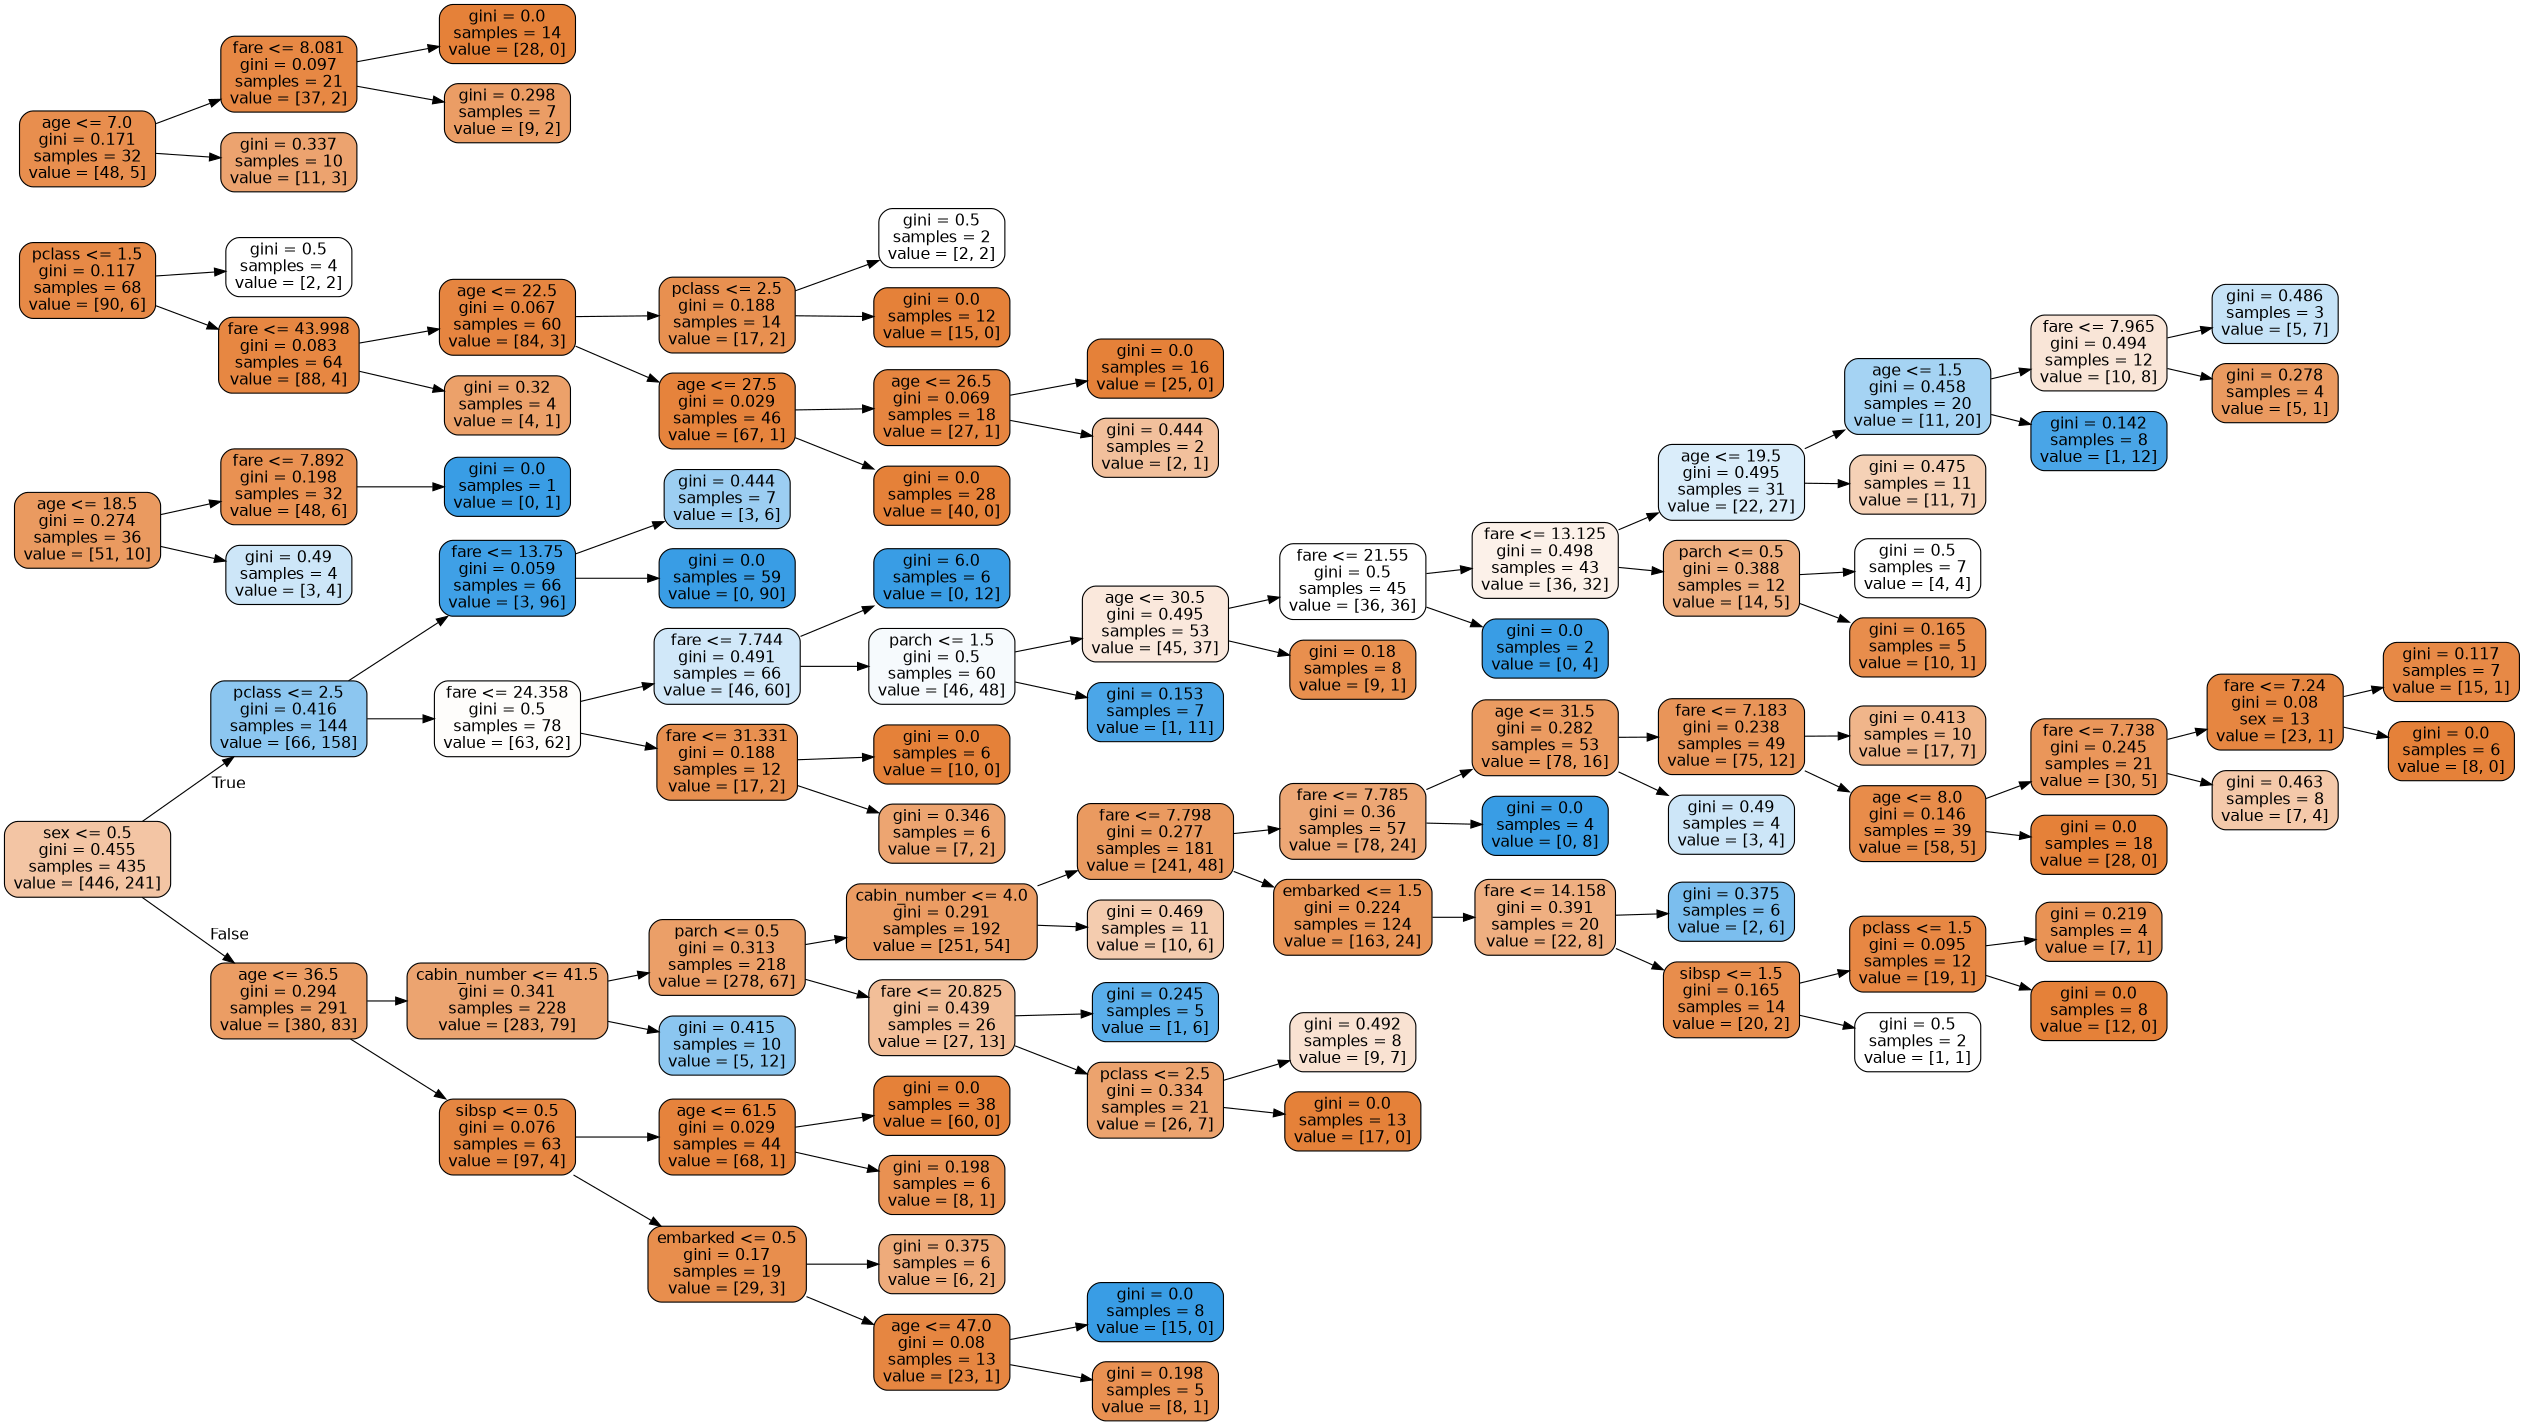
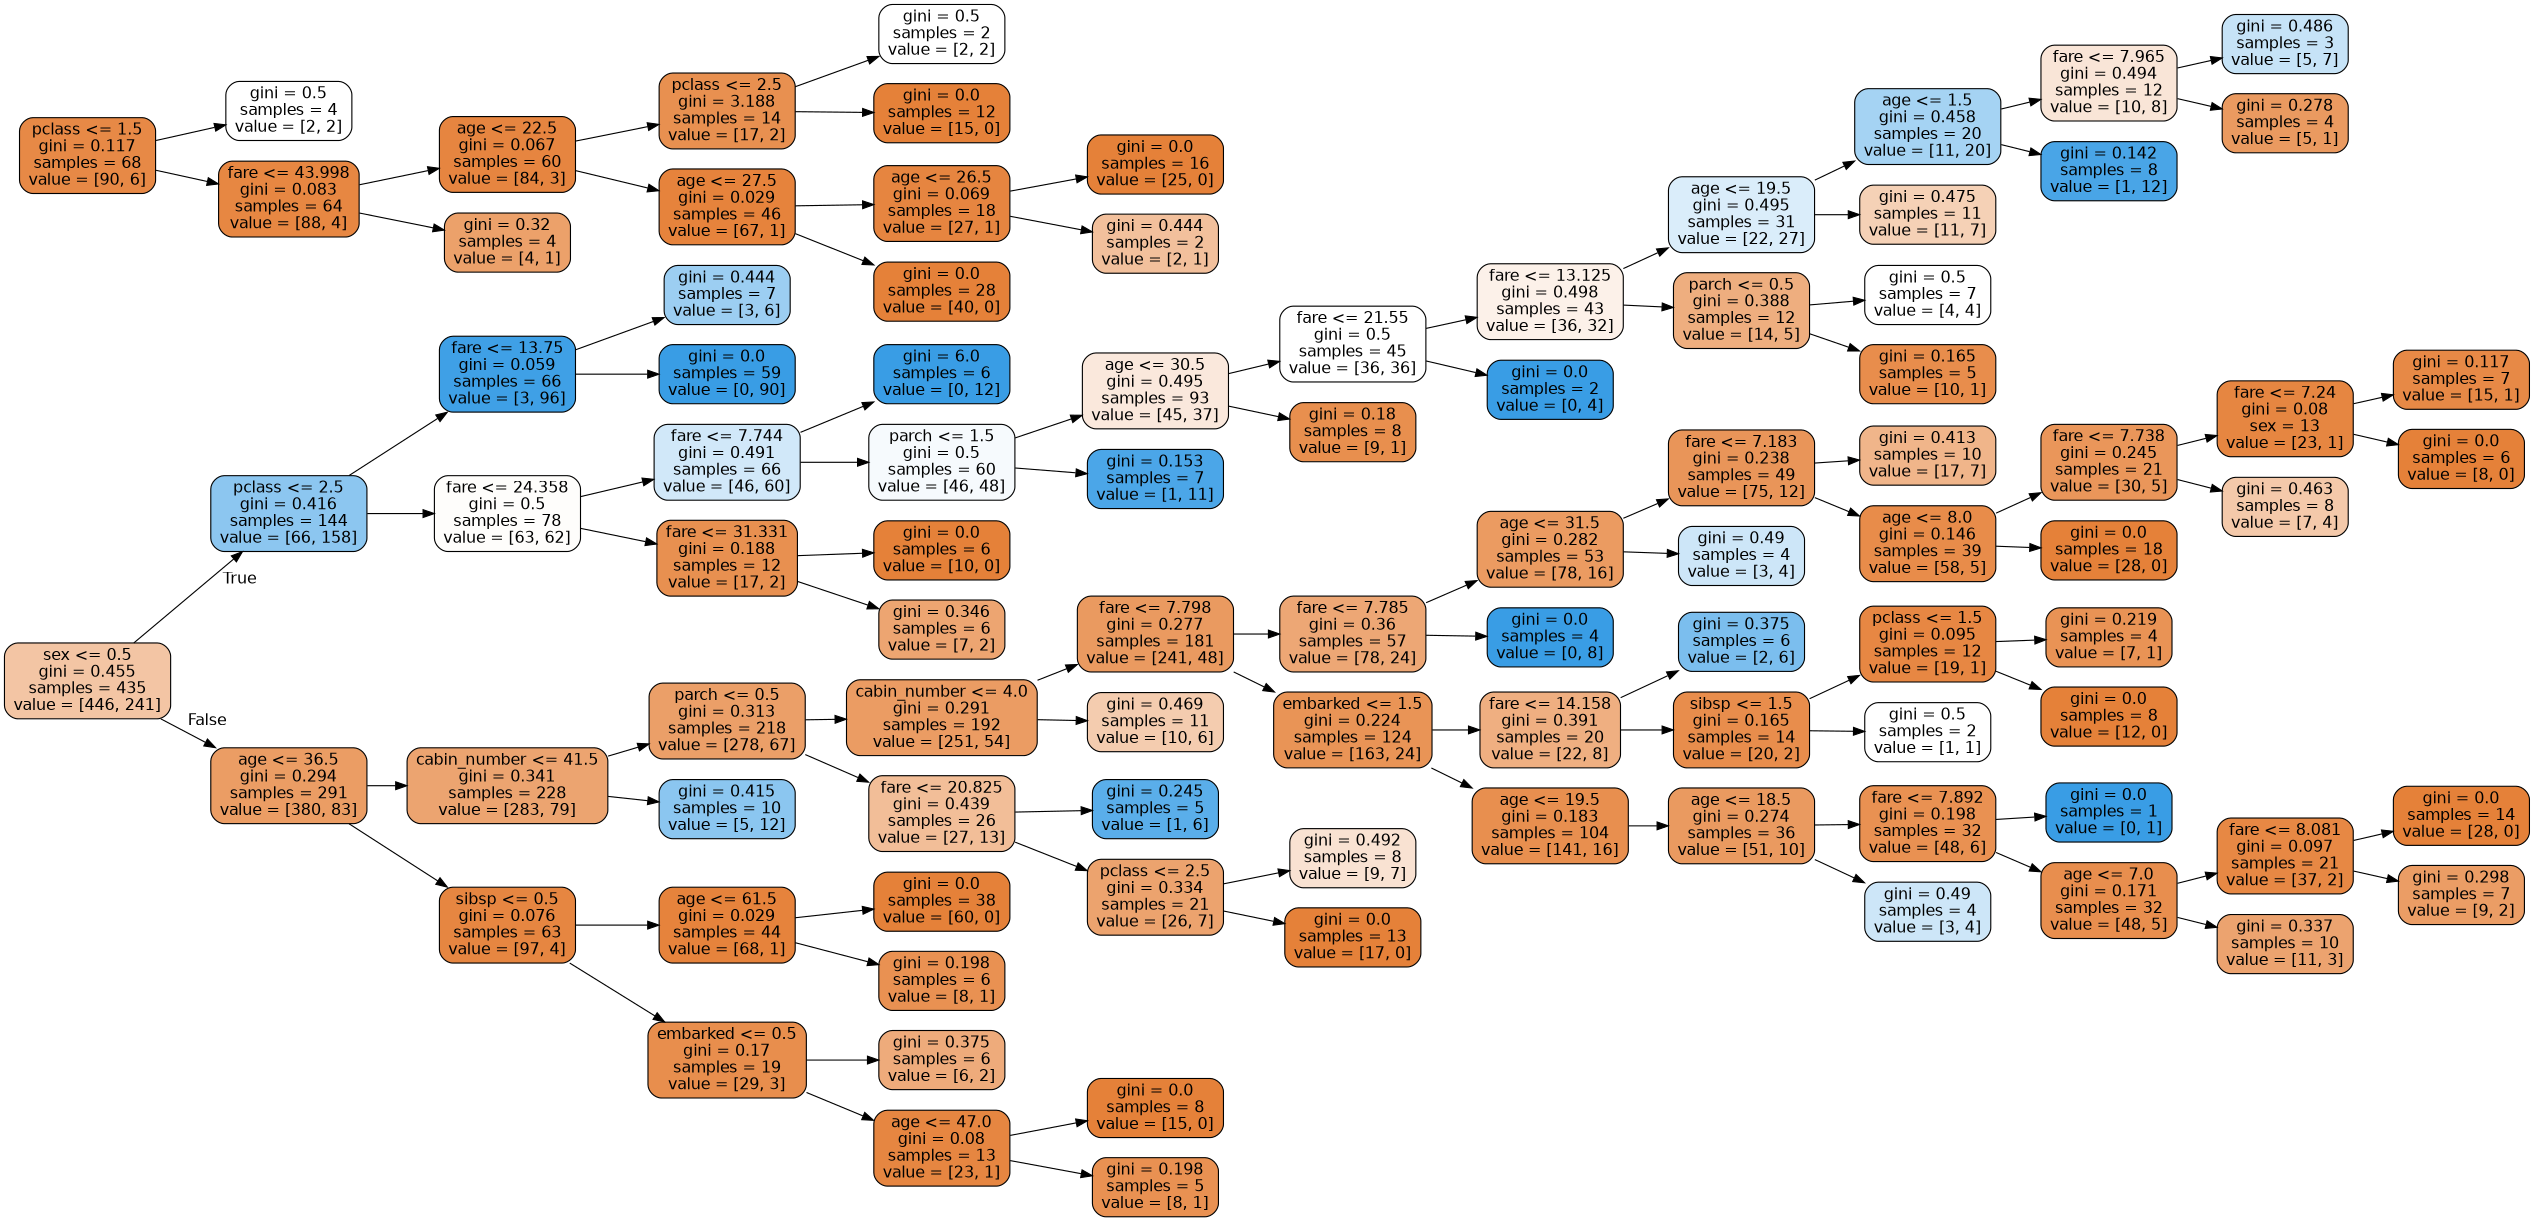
node "pclass <= 2.5 gini = 0.188 samples = 14 value = [17, 2]": label "pclass <= 2.5 gini = 0.188 samples = 14 value = [17, 2]" -> "pclass <= 2.5 gini = 3.188 samples = 14 value = [17, 2]"
node "age <= 30.5 gini = 0.495 samples = 53 value = [45, 37]": label "age <= 30.5 gini = 0.495 samples = 53 value = [45, 37]" -> "age <= 30.5 gini = 0.495 samples = 93 value = [45, 37]"
node "age <= 19.5 gini = 0.183 samples = 104 value = [141, 16]": added
edge "fare <= 7.892 gini = 0.198 samples = 32 value = [48, 6]" -> "age <= 7.0 gini = 0.171 samples = 32 value = [48, 5]": added
node "gini = 0.0 samples = 8 value = [15, 0]": fillcolor #399de5ff -> #e58139ff
